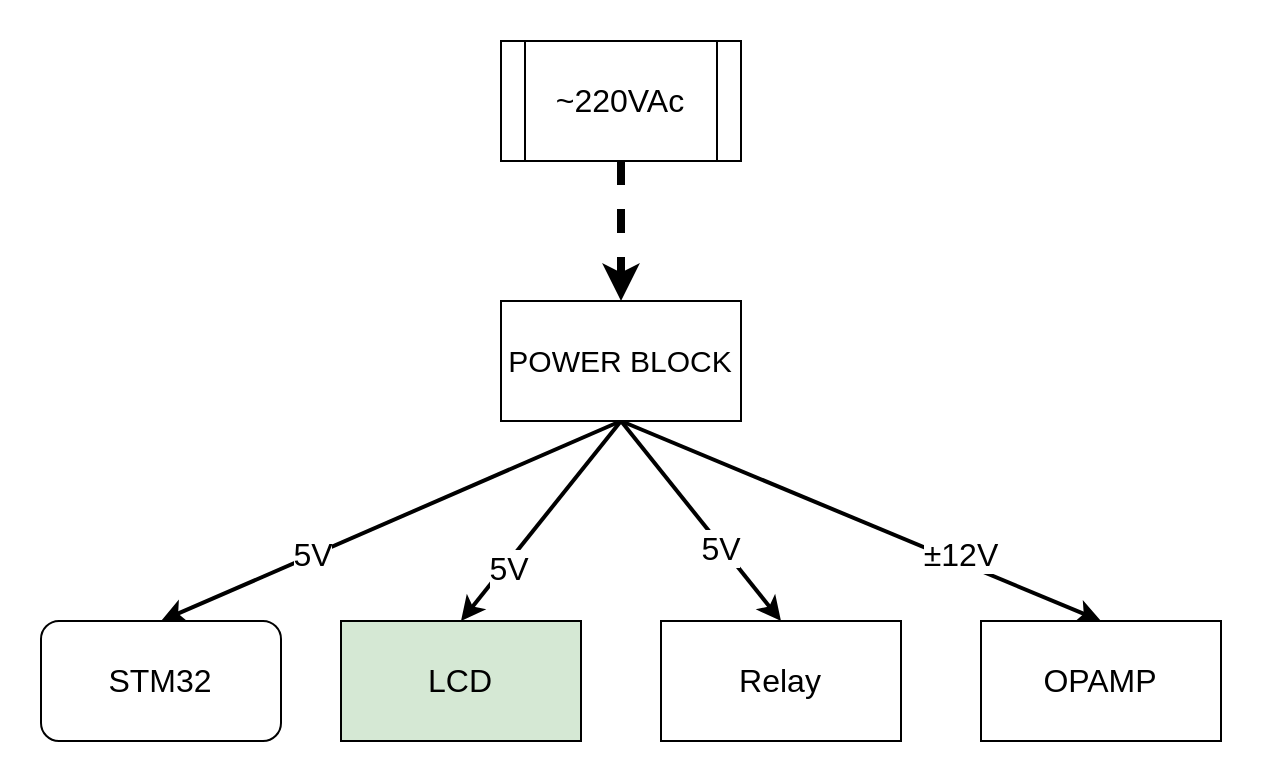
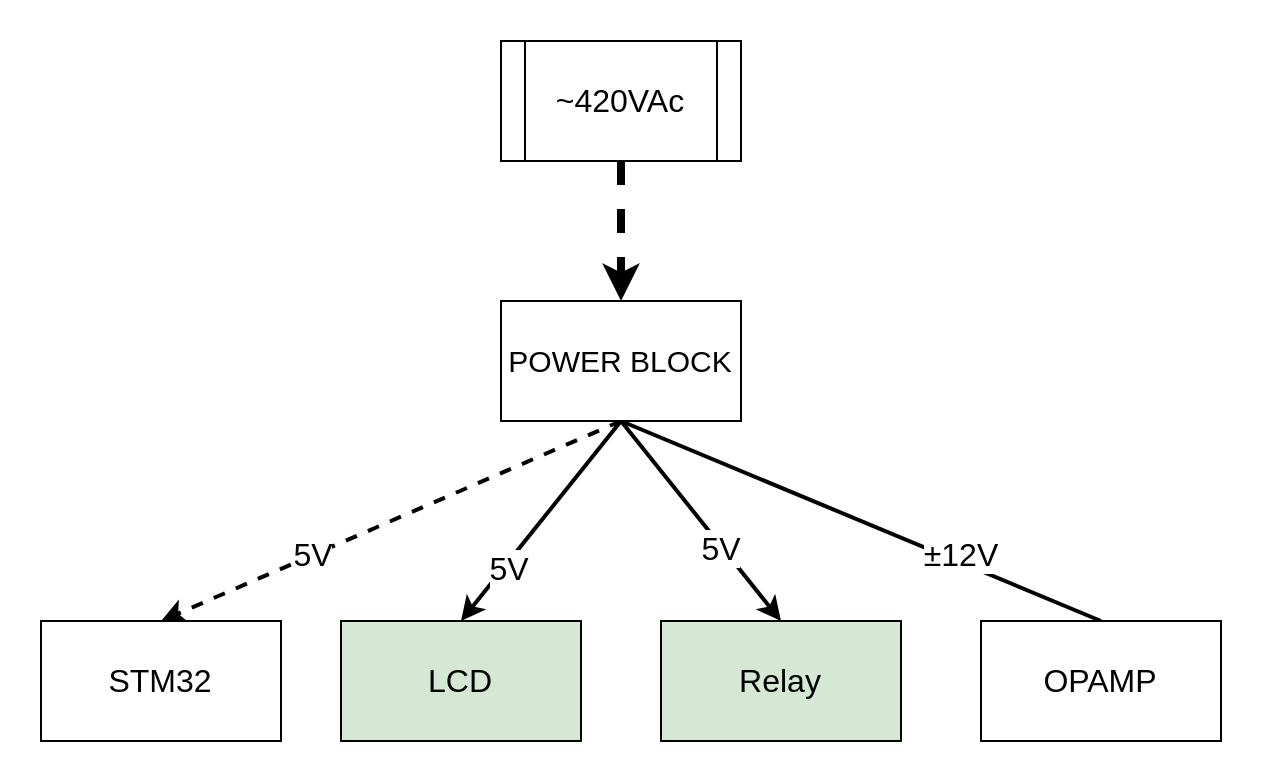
node "~220VAc": label "~220VAc" -> "~420VAc"
edge "POWER BLOCK" -> "STM32": style solid -> dashed
edge "POWER BLOCK" -> "OPAMP": arrowhead classic -> none
node "STM32": shape rounded rectangle -> rectangle
node "Relay": fillcolor #ffffff -> #d5e8d4
